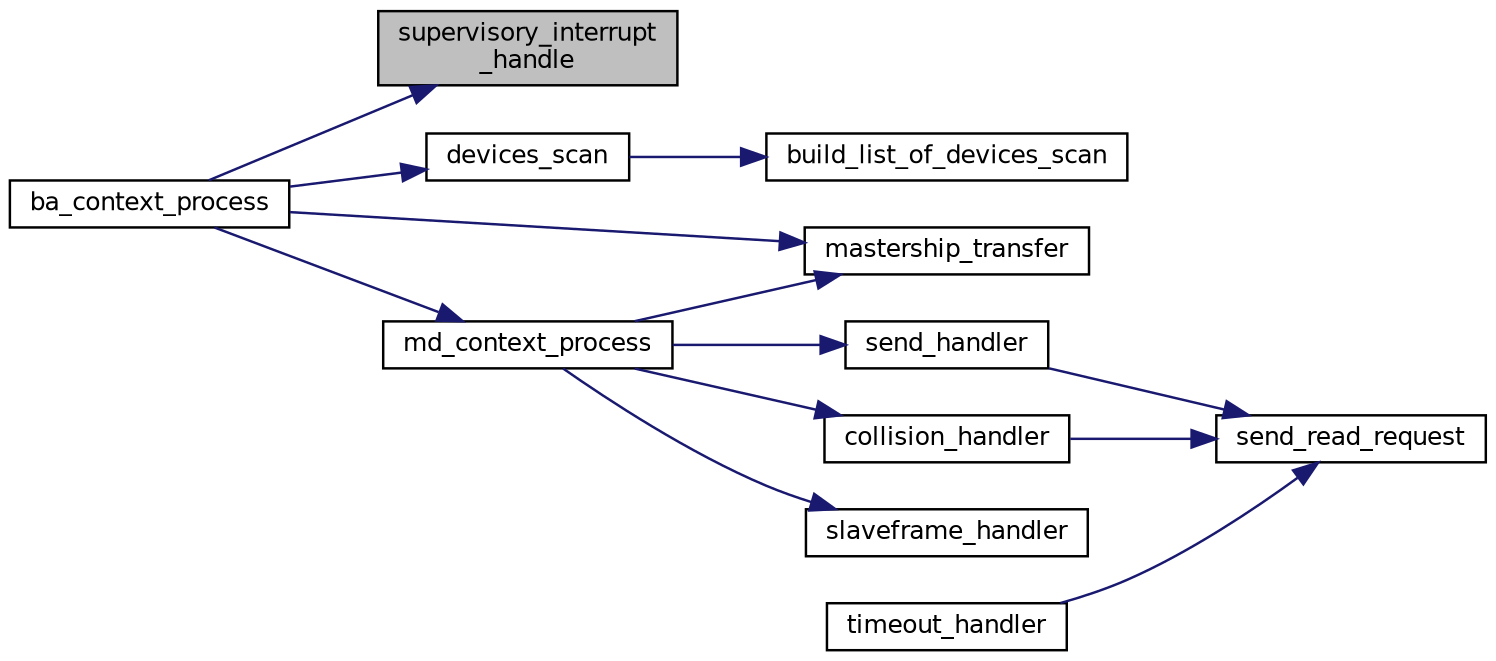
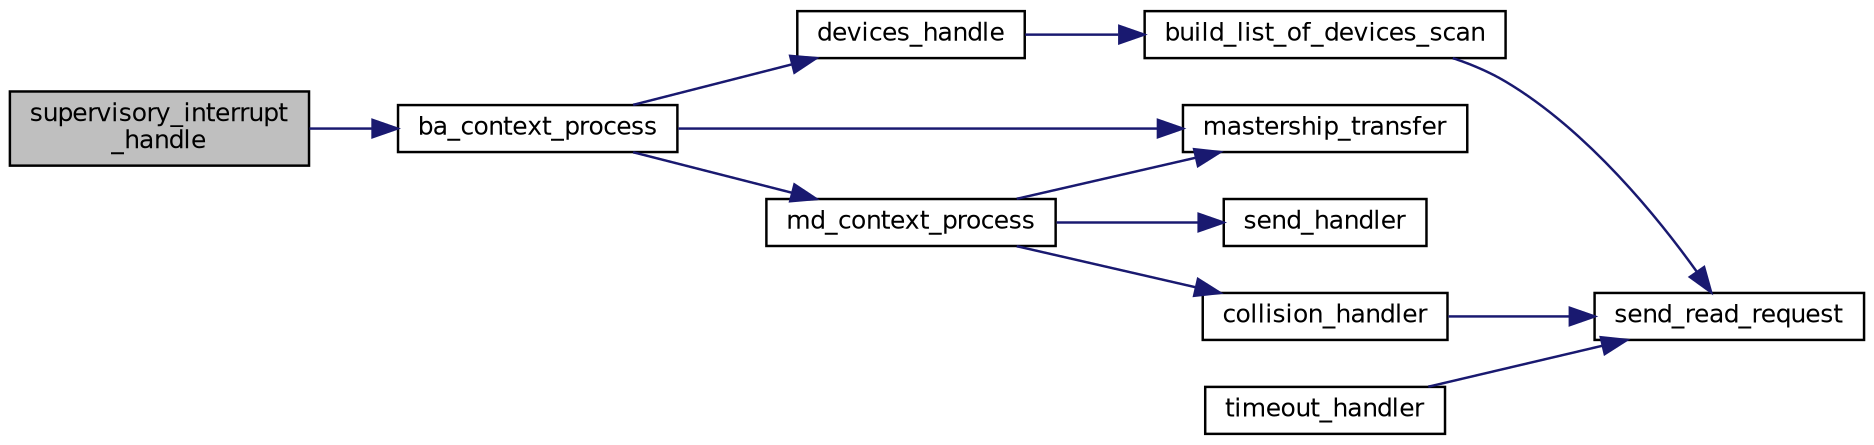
edge "ba_context_process" -> "supervisory_interrupt _handle": reversed
node "devices_scan": label "devices_scan" -> "devices_handle"
edge "send_handler" -> "send_read_request": now "build_list_of_devices_scan" -> "send_read_request"
node "slaveframe_handler": removed
